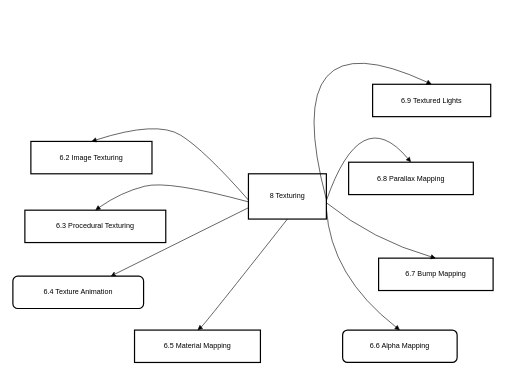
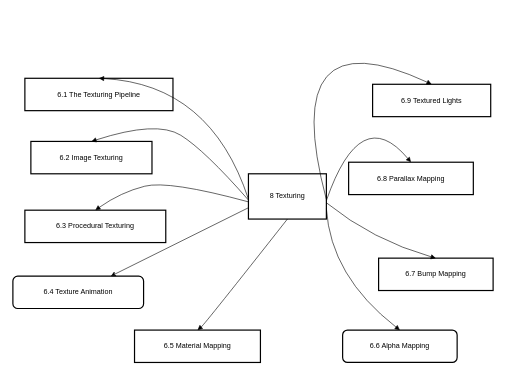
edge "8 Texturing" -> "6.1 The Texturing Pipeline": added
node "6.1 The Texturing Pipeline": added
